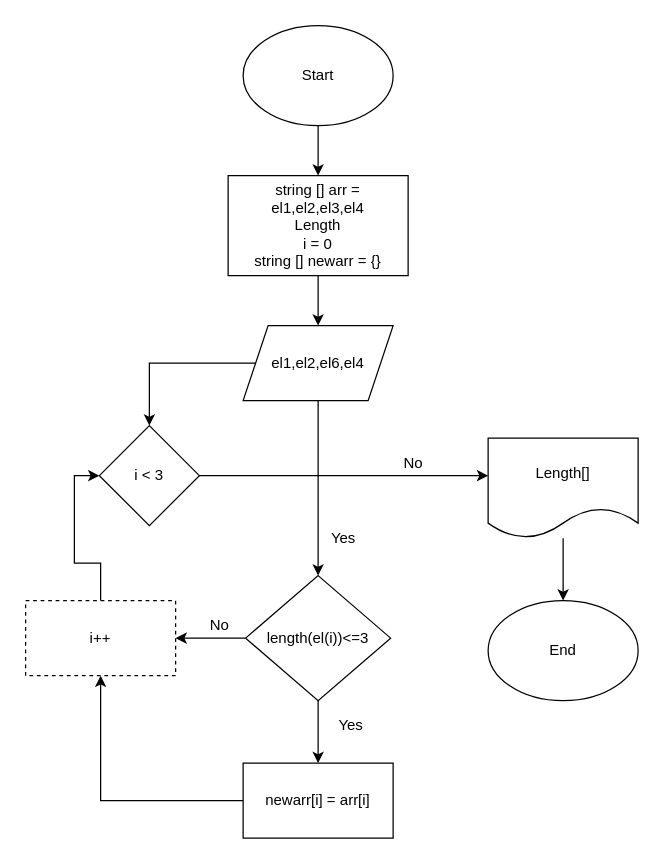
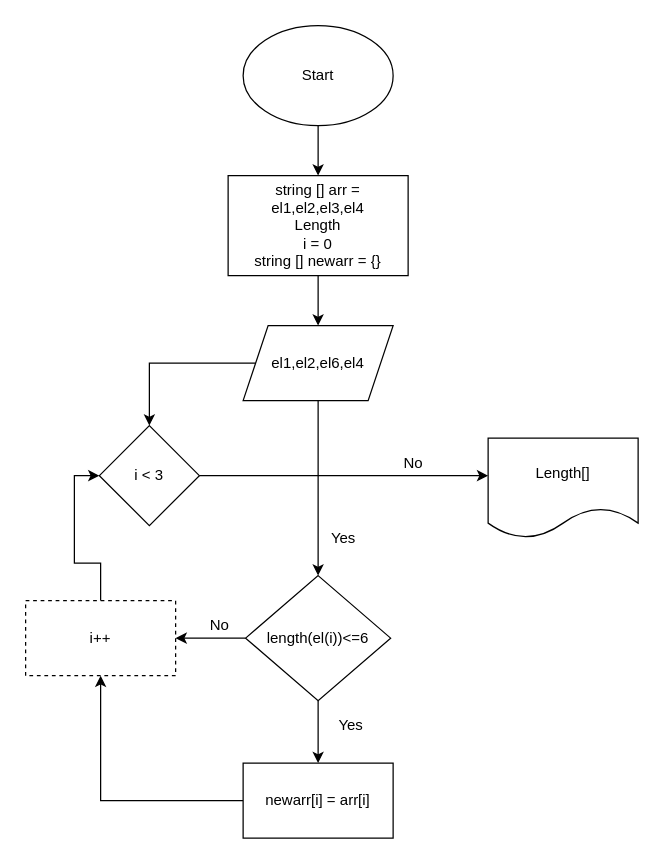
edge "Length[]" -> "End": removed
node "length(el(i))<=3": label "length(el(i))<=3" -> "length(el(i))<=6"
node "End": removed
